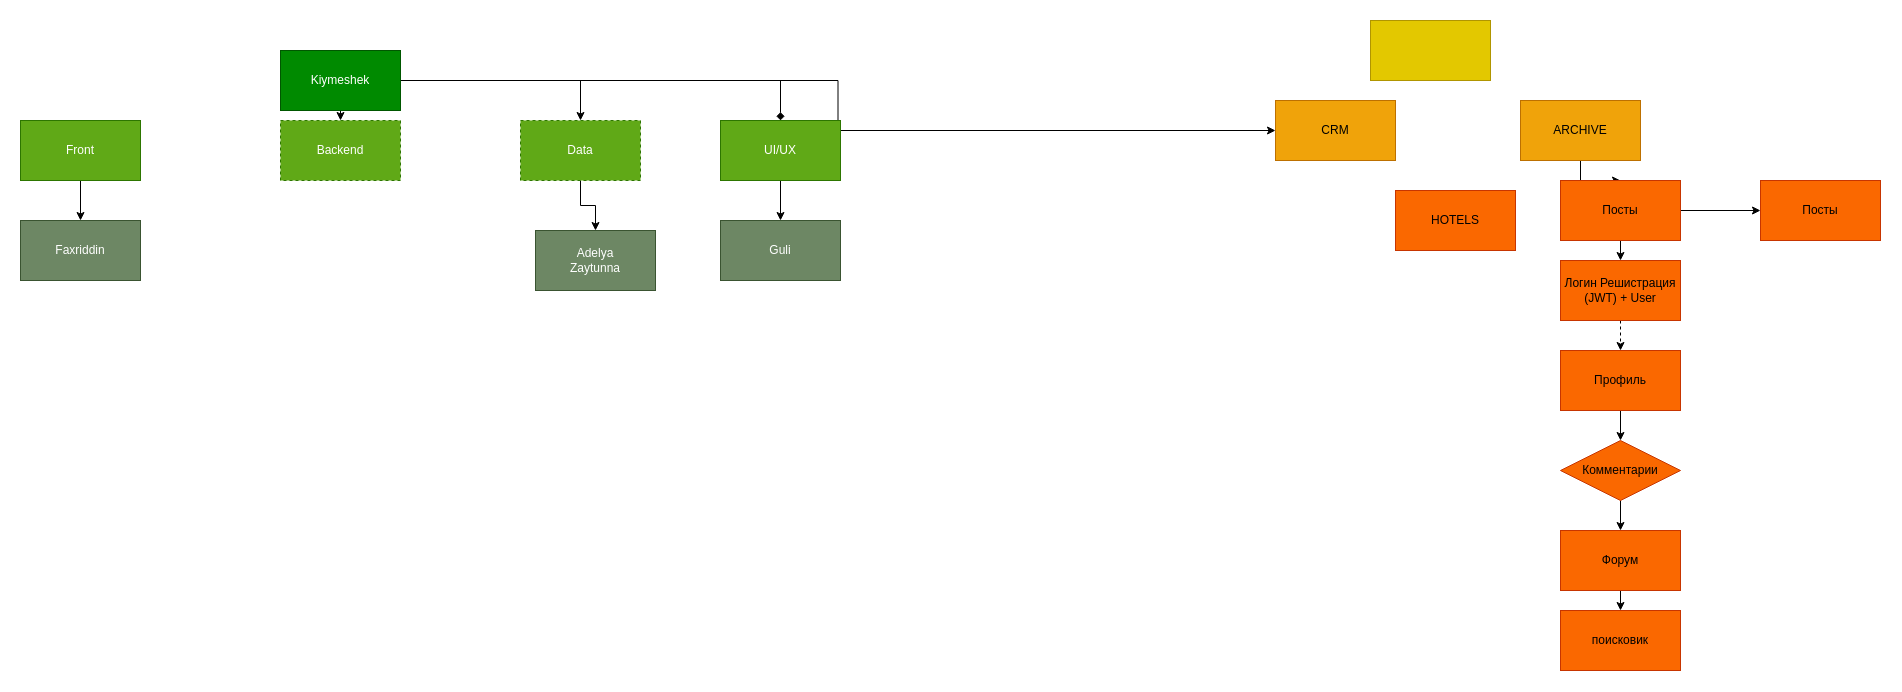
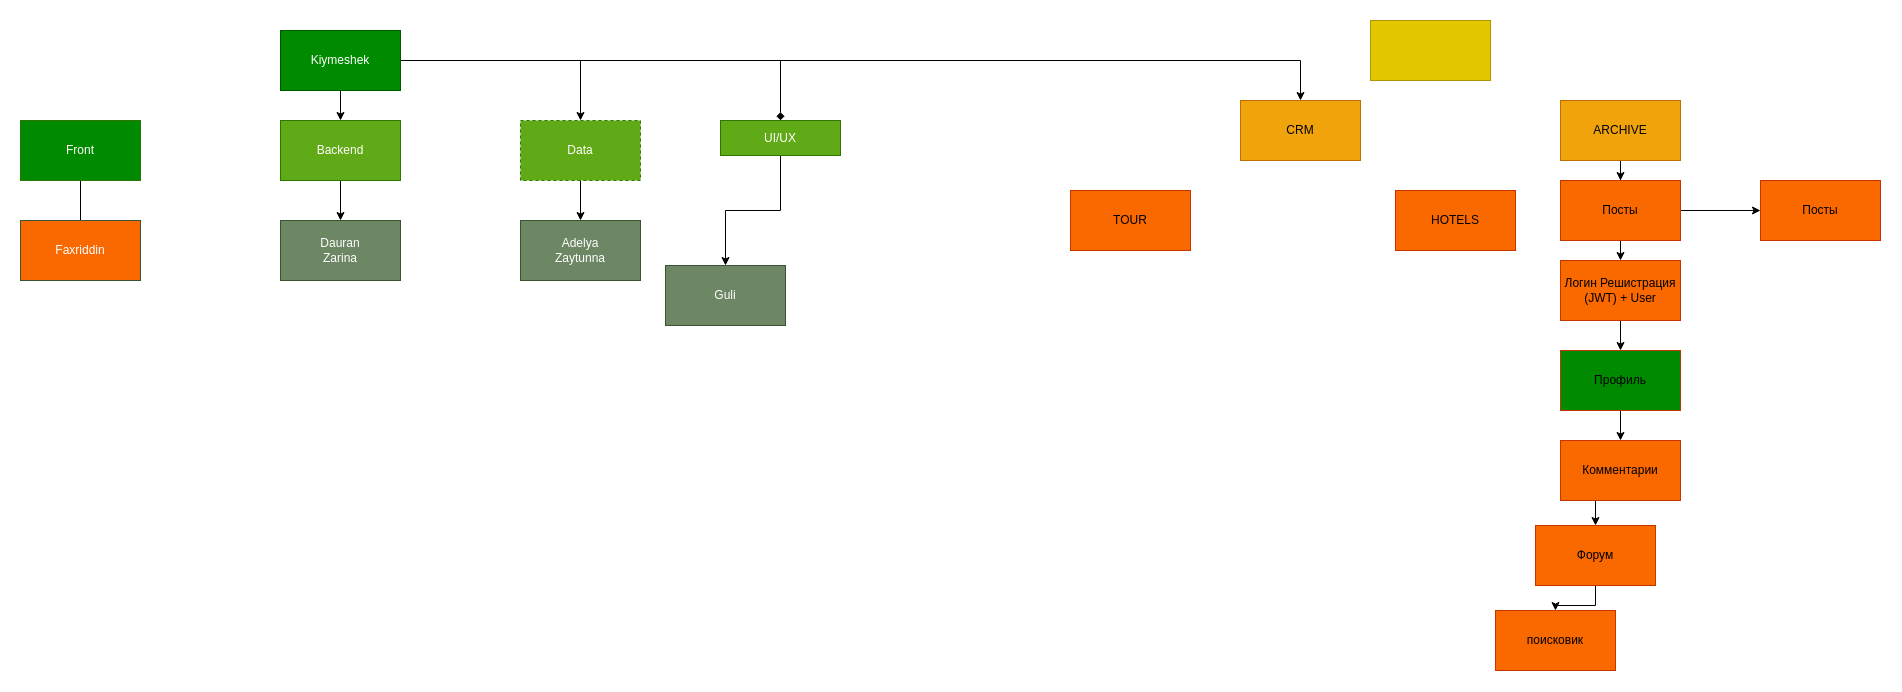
node "Kiymeshek": moved (341, 81) -> (341, 61)
node "CRM": moved (1336, 131) -> (1301, 131)
node "ARCHIVE": moved (1581, 131) -> (1621, 131)
node "Front": fillcolor #60a917 -> #008a00
node "Backend": style dashed -> solid
node "UI/UX": size 120x60 -> 120x35
edge "Backend" -> "Dauran Zarina": added
edge "Front" -> "Faxriddin": arrowhead classic -> none
node "TOUR": added
node "Faxriddin": fillcolor #6d8764 -> #fa6800
node "Dauran Zarina": added
node "Guli": moved (781, 251) -> (726, 296)
node "Adelya Zaytunna": moved (596, 261) -> (581, 251)
edge "Логин Решистрация (JWT) + User" -> "Профиль": style dashed -> solid
node "Профиль": fillcolor #fa6800 -> #008a00
node "Комментарии": shape diamond -> rectangle
node "Форум": moved (1621, 561) -> (1596, 556)
node "поисковик": moved (1621, 641) -> (1556, 641)
